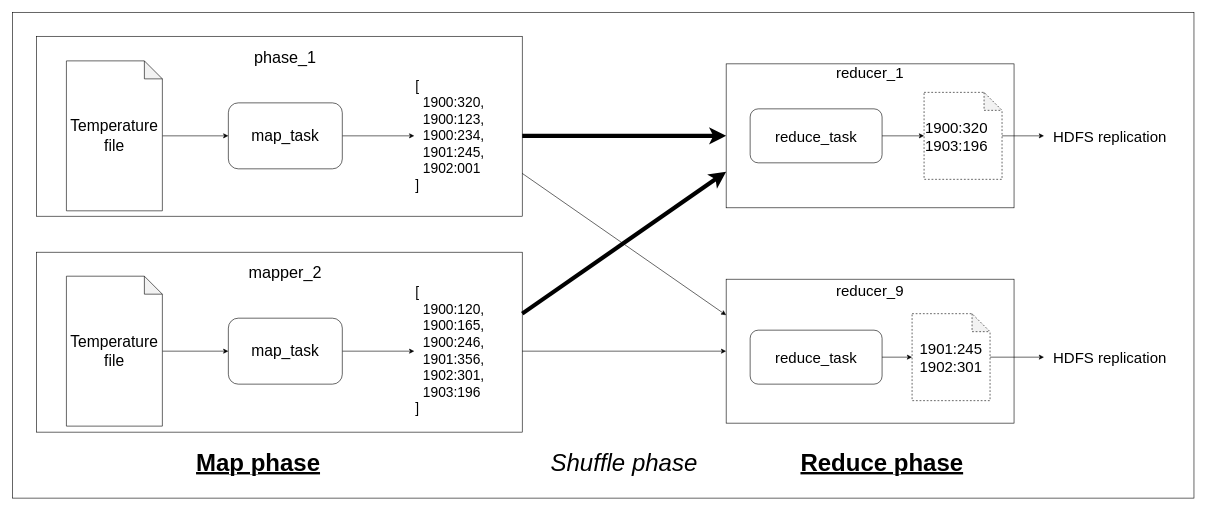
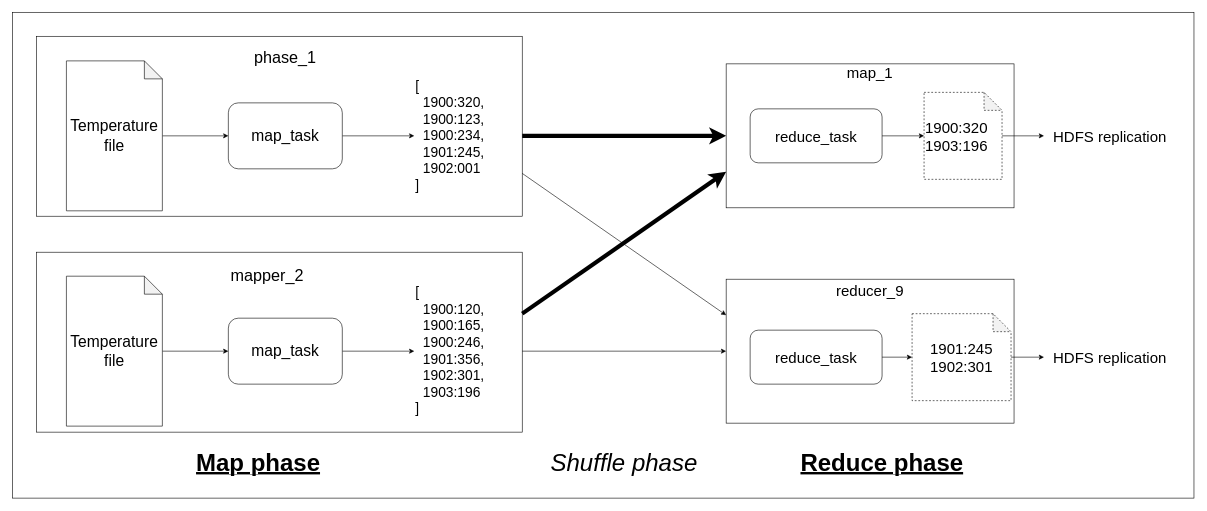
node "reducer_1": label "reducer_1" -> "map_1"
node "mapper_2": moved (285, 273) -> (267, 276)
node "1901:245 1902:301": size 78x87 -> 99x87
